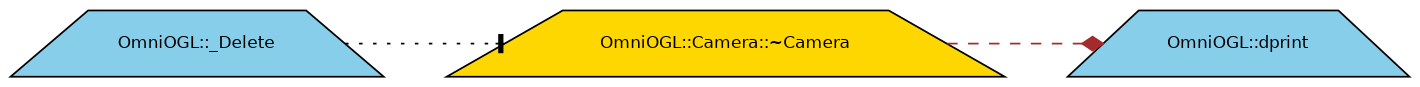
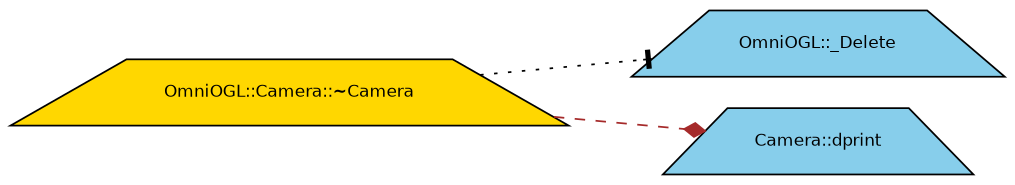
edge "OmniOGL::_Delete" -> "OmniOGL::Camera::~Camera": reversed
node "OmniOGL::dprint": label "OmniOGL::dprint" -> "Camera::dprint"
